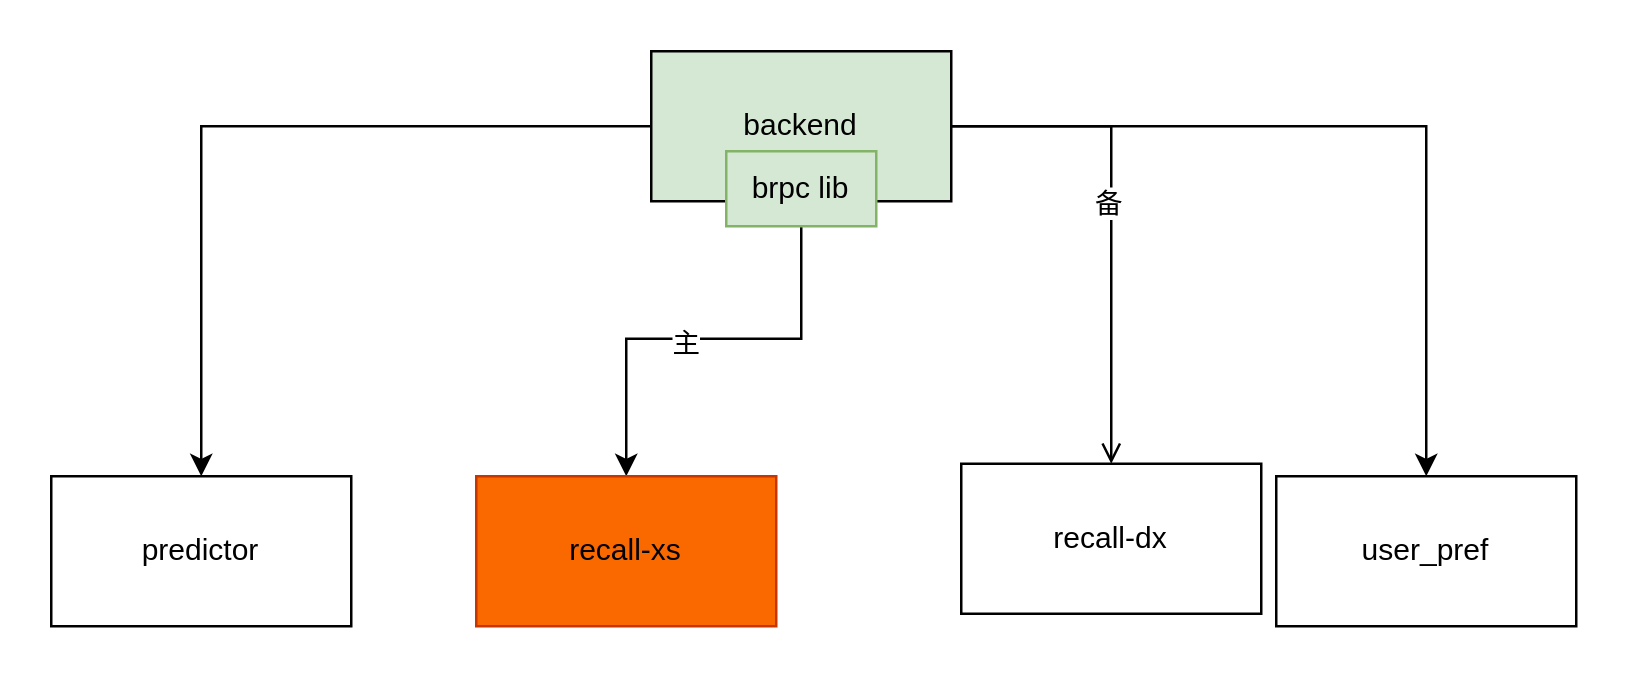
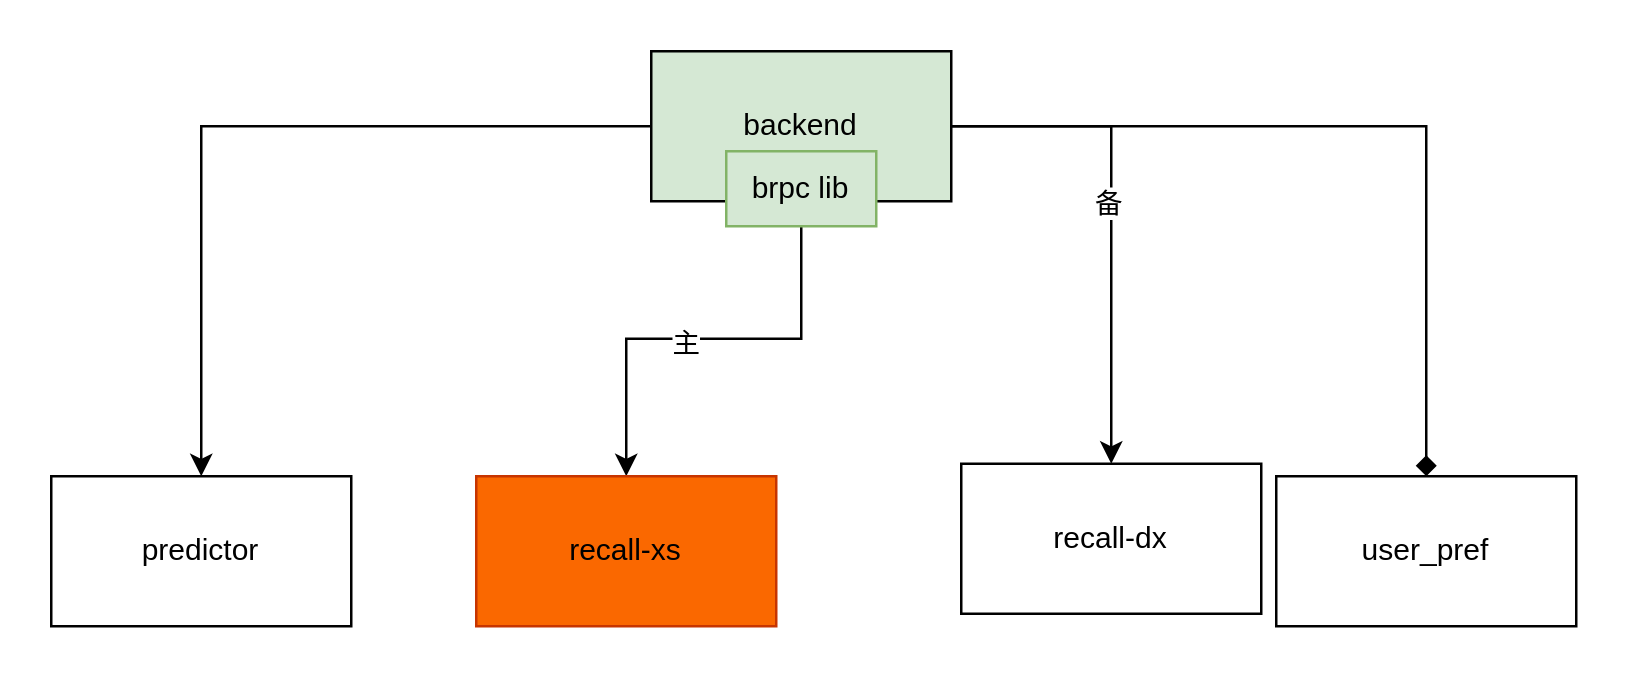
edge "backend" -> "recall-dx": arrowhead open -> classic
edge "backend" -> "user_pref": arrowhead classic -> diamond
